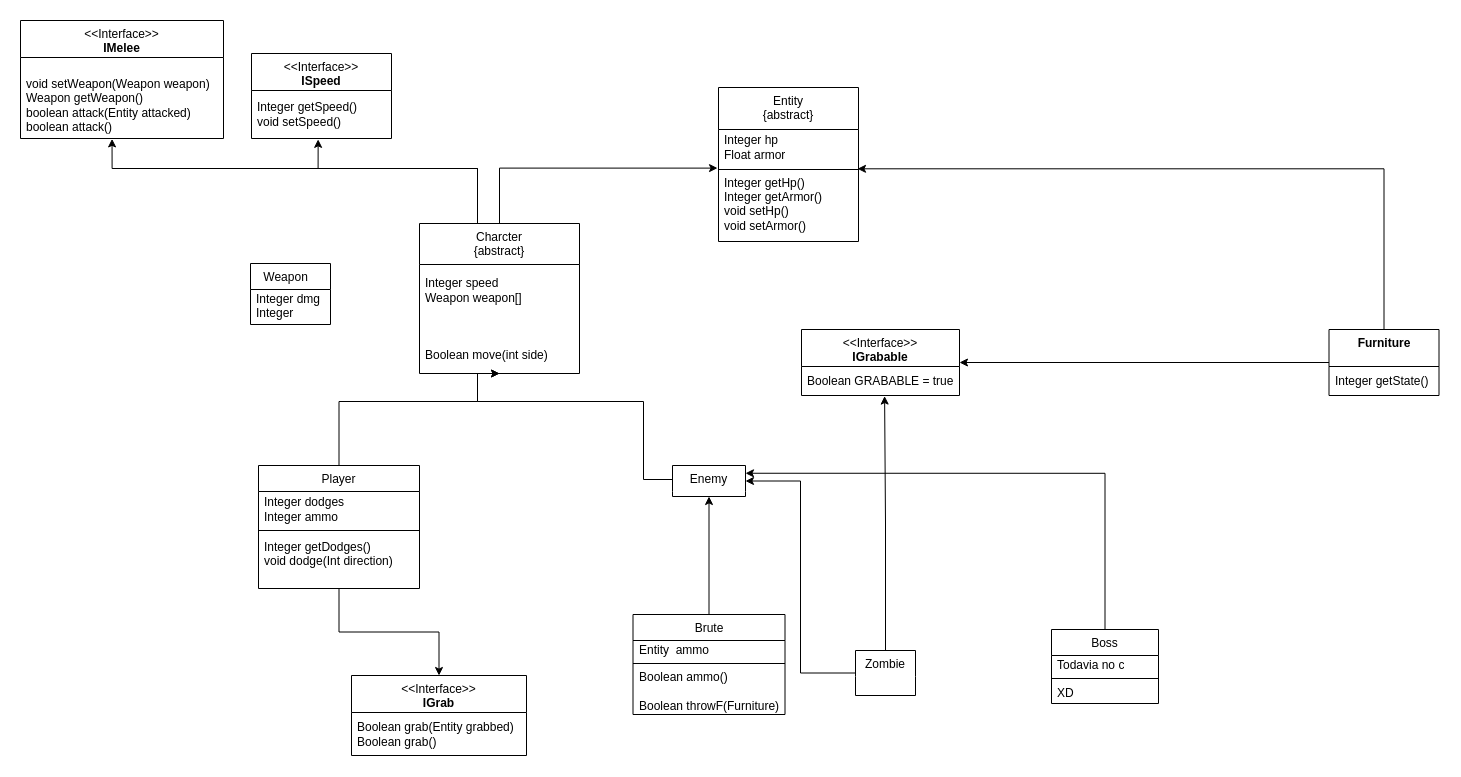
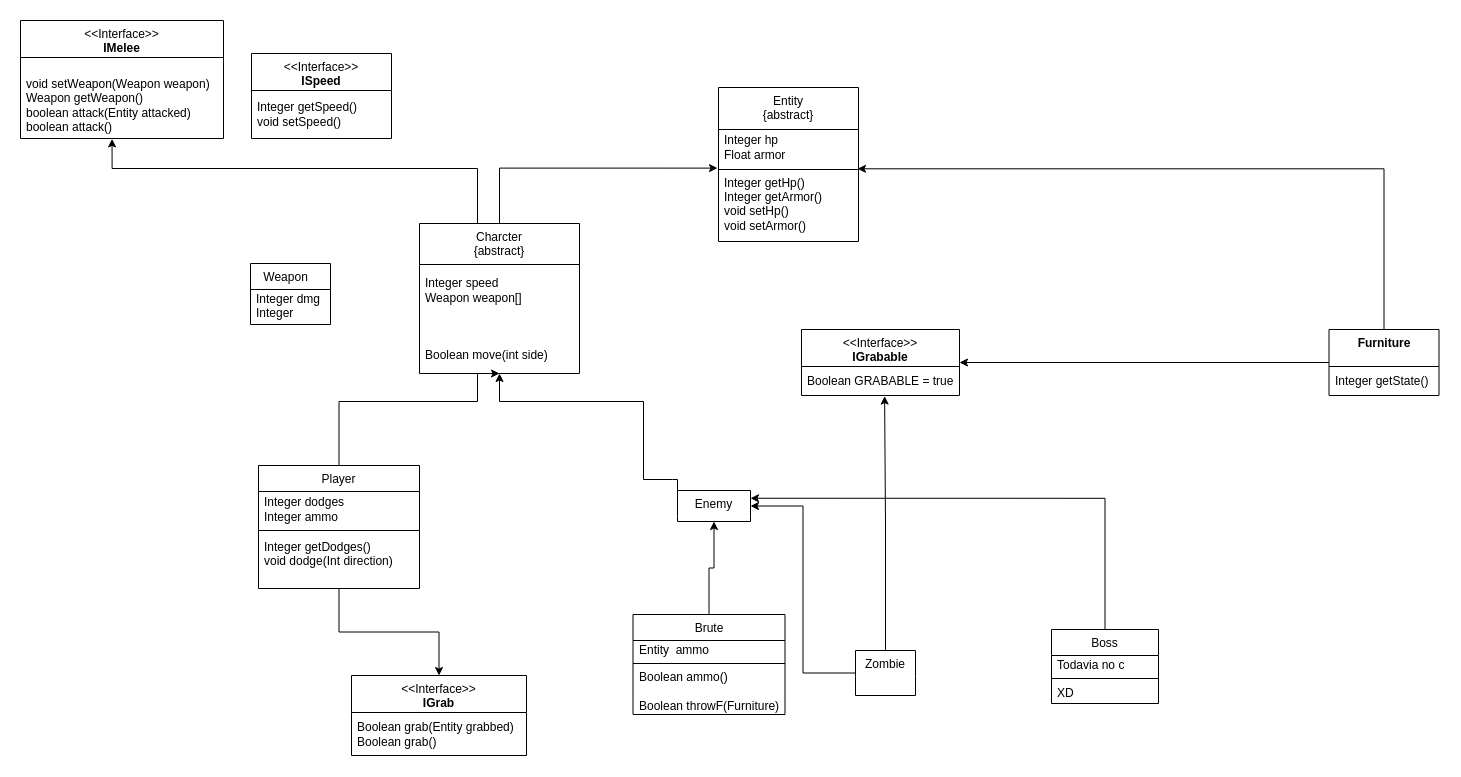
edge "Charcter {abstract}" -> "Integer getSpeed() void setSpeed()": removed
node "Enemy": moved (709, 481) -> (714, 506)
